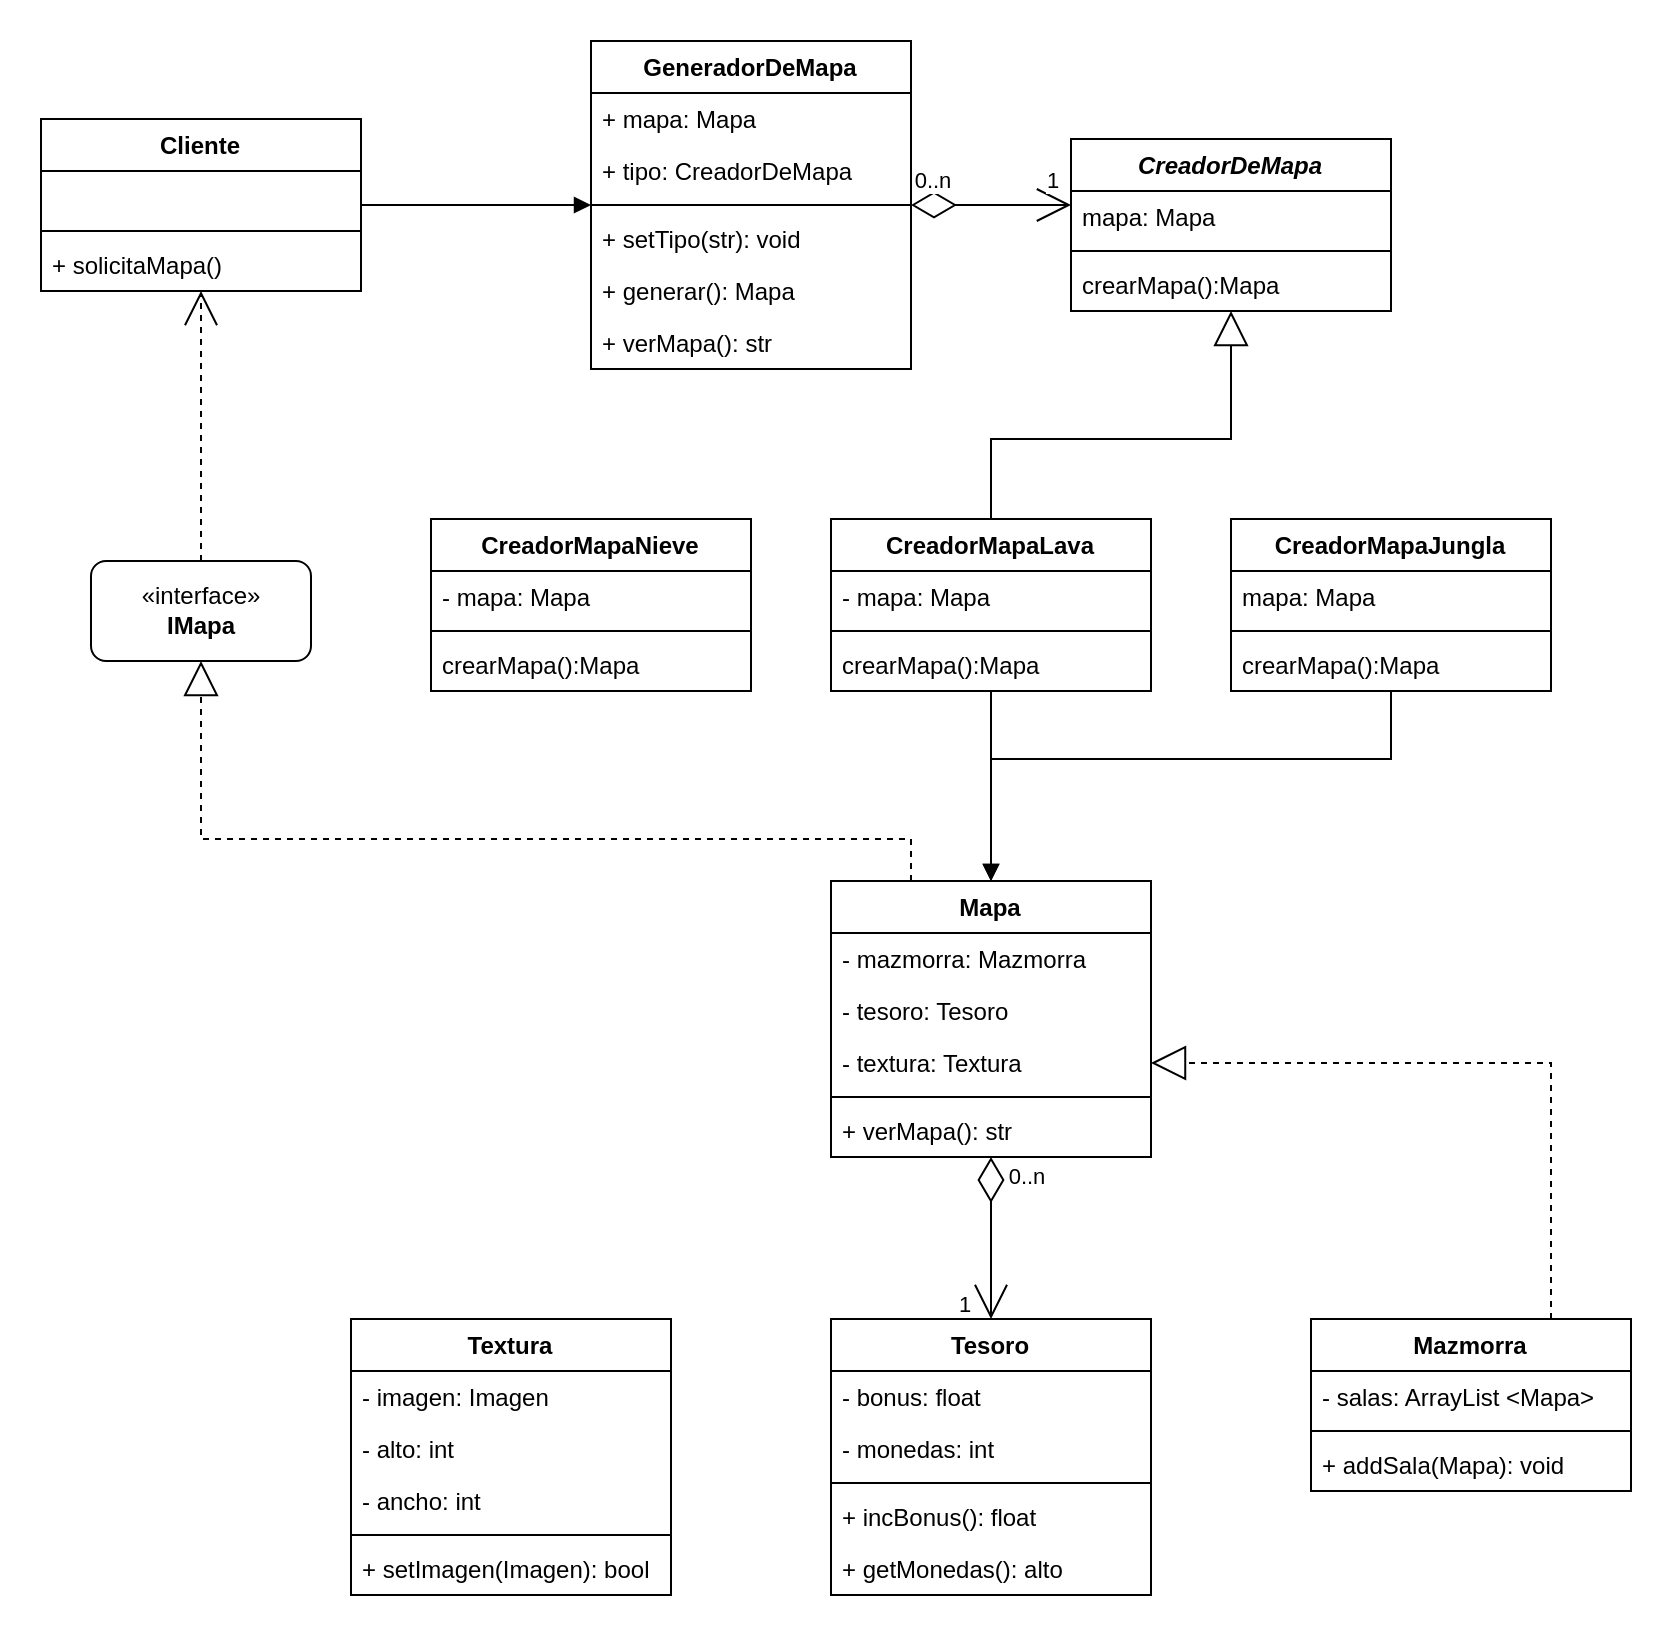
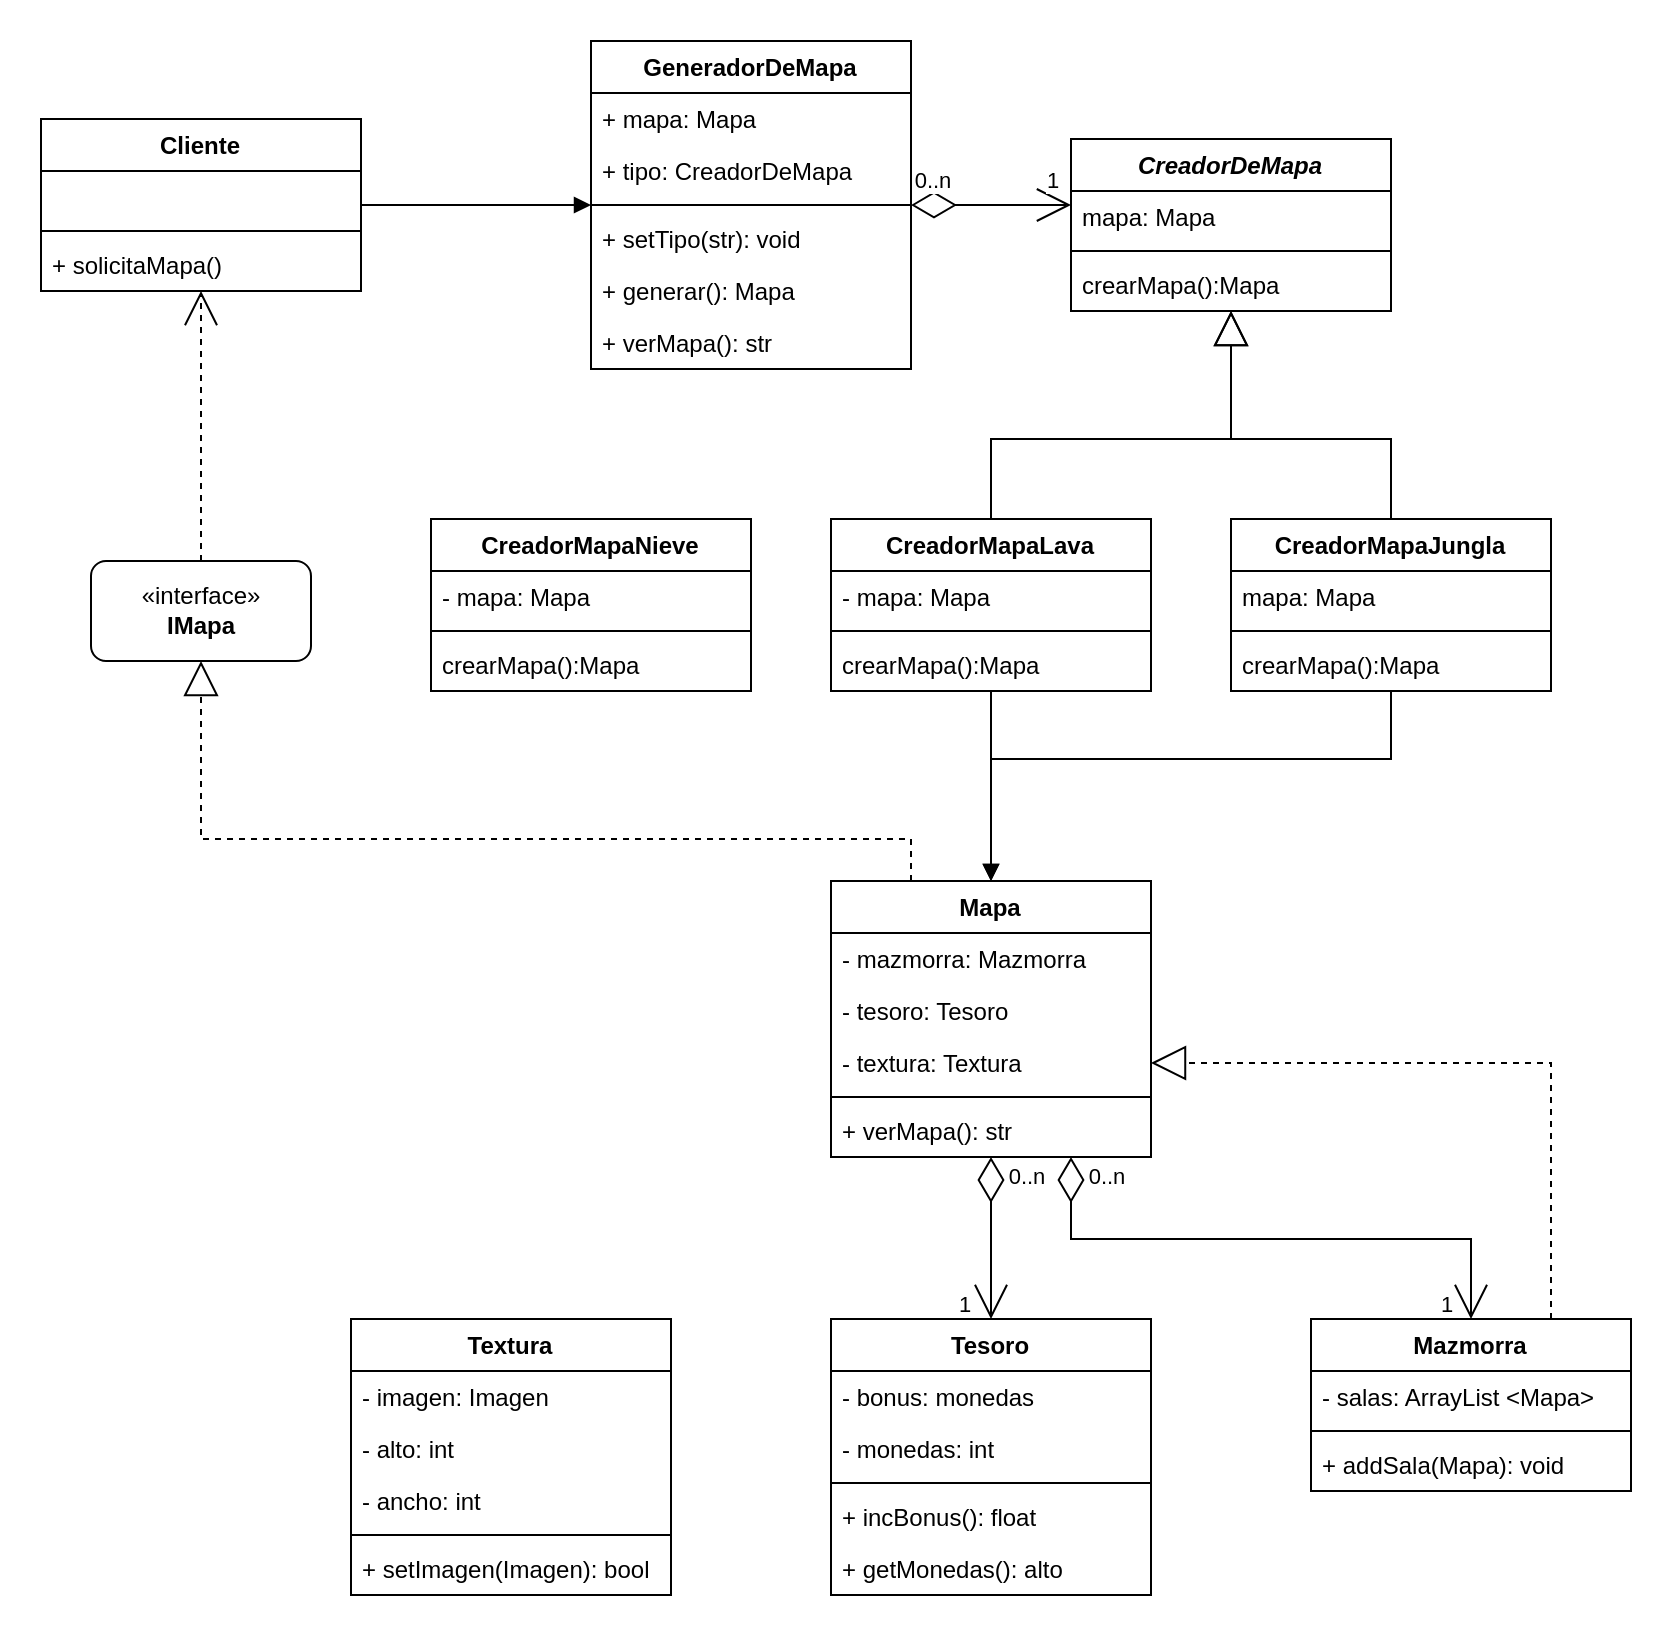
edge "CreadorMapaJungla" -> "CreadorDeMapa": added
edge "Mapa" -- "Mazmorra": added, labels "0..n", "1"
node "- bonus: float": label "- bonus: float" -> "- bonus: monedas"
